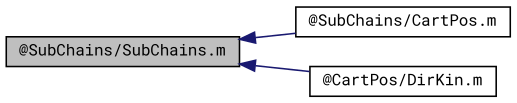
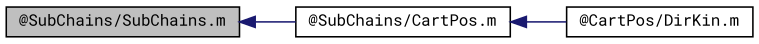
edge "@CartPos/DirKin.m" -> "@SubChains/SubChains.m": now "@CartPos/DirKin.m" -> "@SubChains/CartPos.m"
